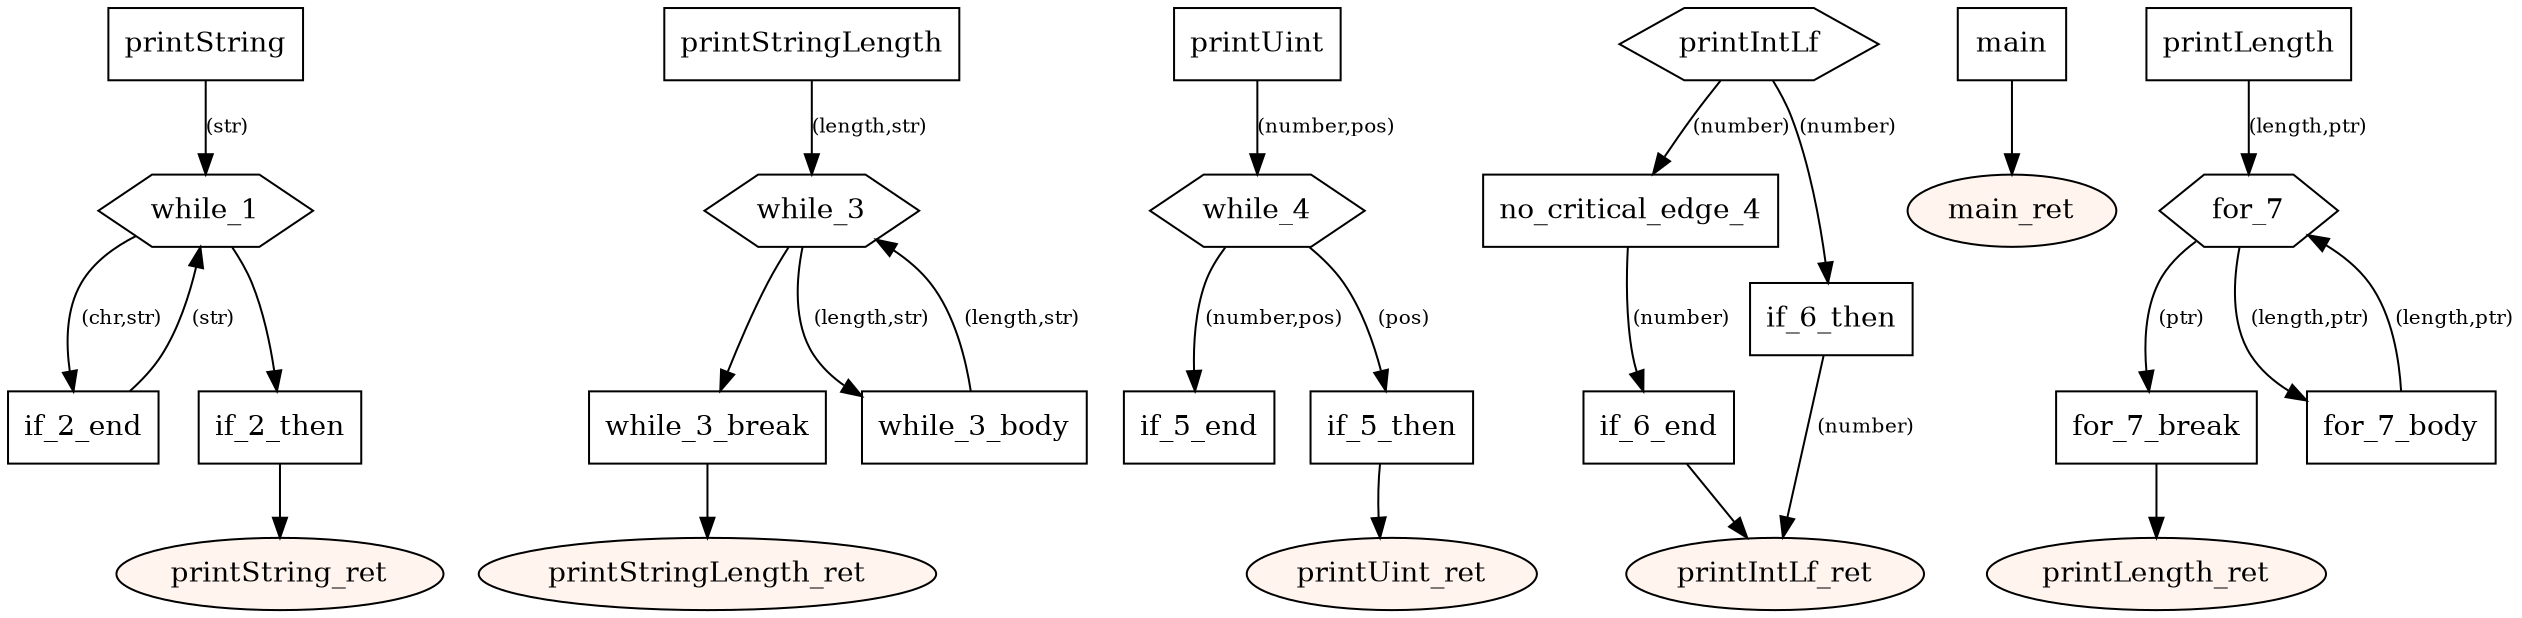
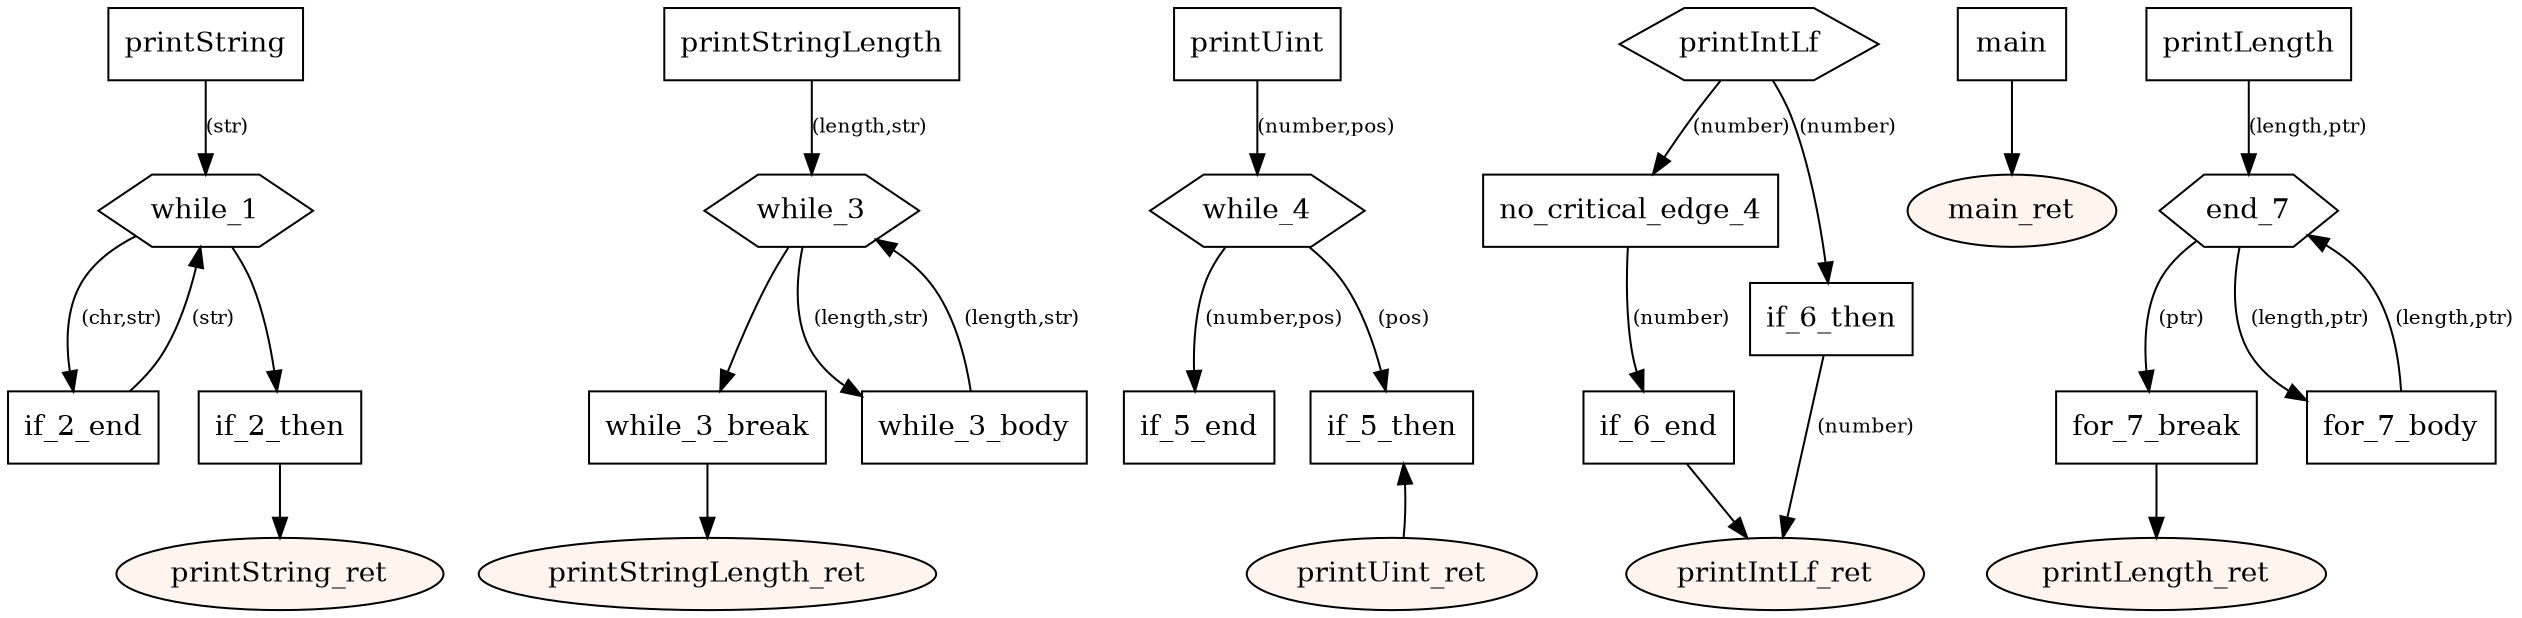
node "for_7": label "for_7" -> "end_7"
edge "if_5_then" -> "printUint_ret": reversed
